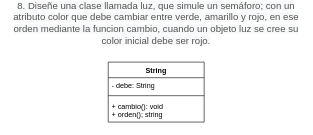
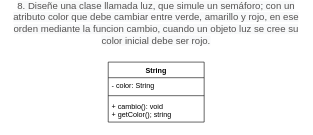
node "- debe: String": label "- debe: String" -> "- color: String"
node "+ cambio(): void + orden(); string": label "+ cambio(): void + orden(); string" -> "+ cambio(): void + getColor(); string"
